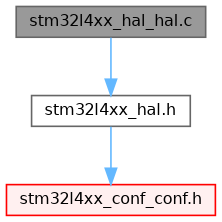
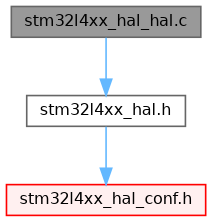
node "stm32l4xx_conf_conf.h": label "stm32l4xx_conf_conf.h" -> "stm32l4xx_hal_conf.h"
